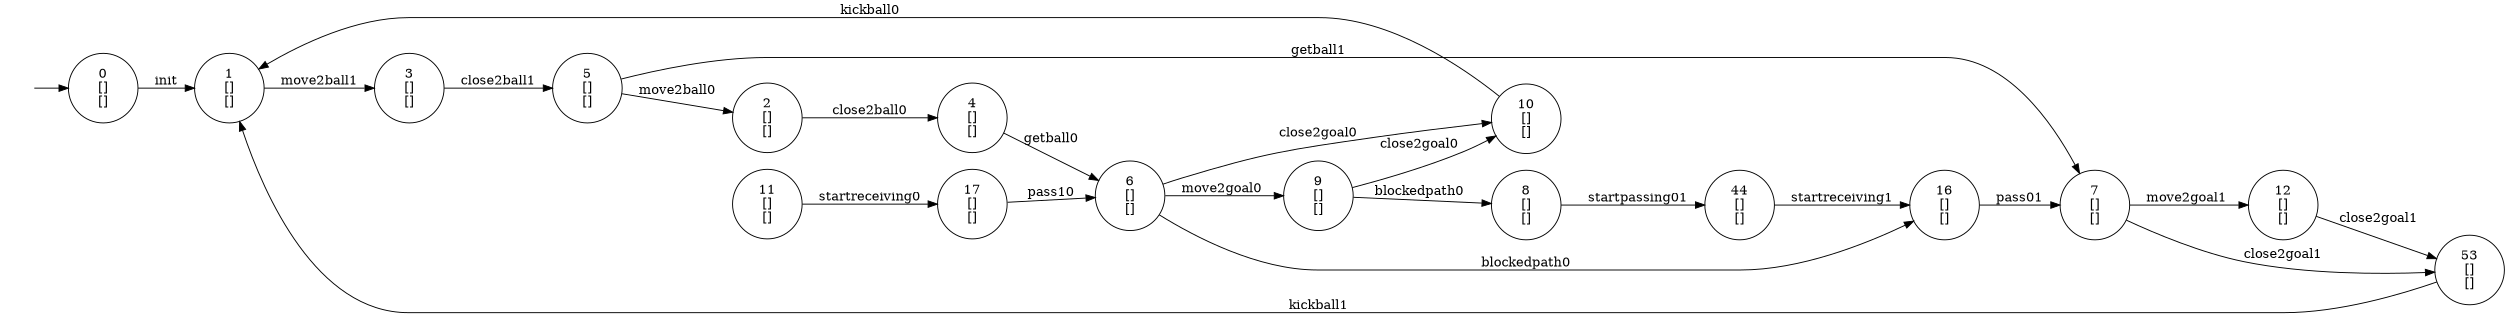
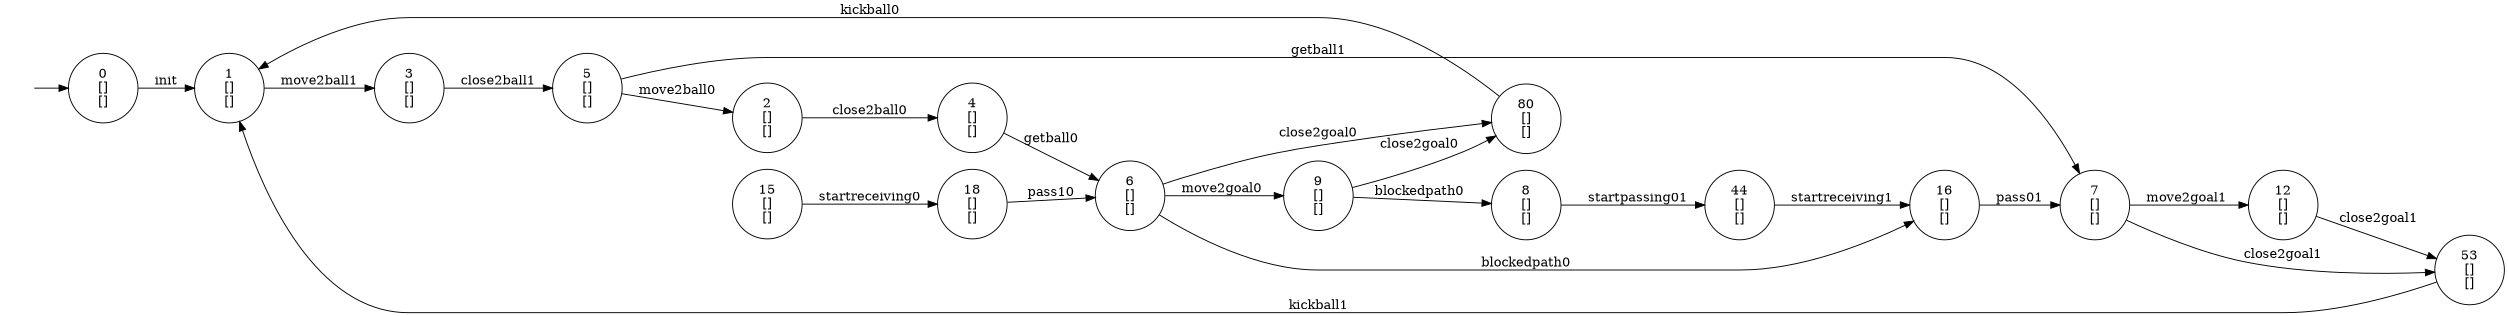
node "10 [] []": label "10 [] []" -> "80 [] []"
node "11 [] []": label "11 [] []" -> "15 [] []"
node "17 [] []": label "17 [] []" -> "18 [] []"
